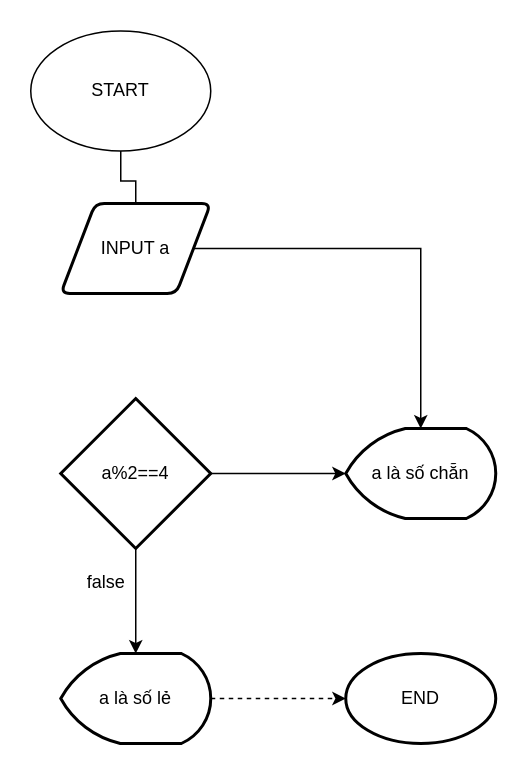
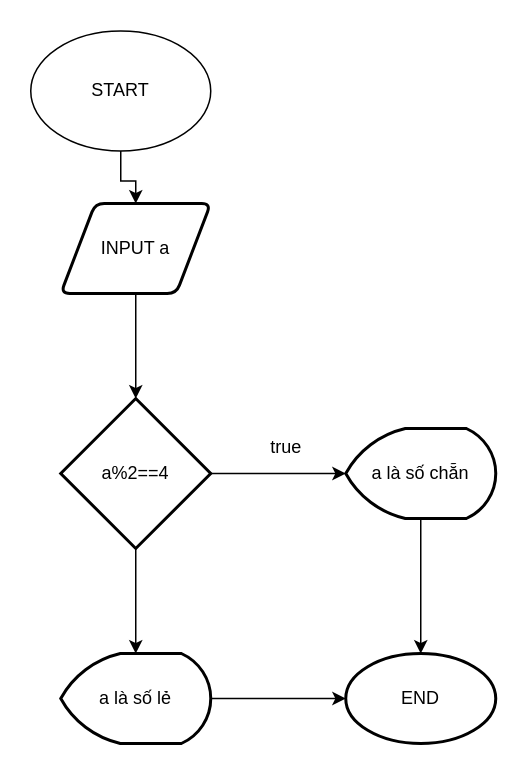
edge "START" -- "INPUT a": arrowhead none -> classic
edge "INPUT a" -> "a là số chẵn": now "INPUT a" -> "a%2==4"
node "true": added
edge "a là số chẵn" -> "END": added
node "false": removed
edge "a là số lẻ" -> "END": style dashed -> solid
